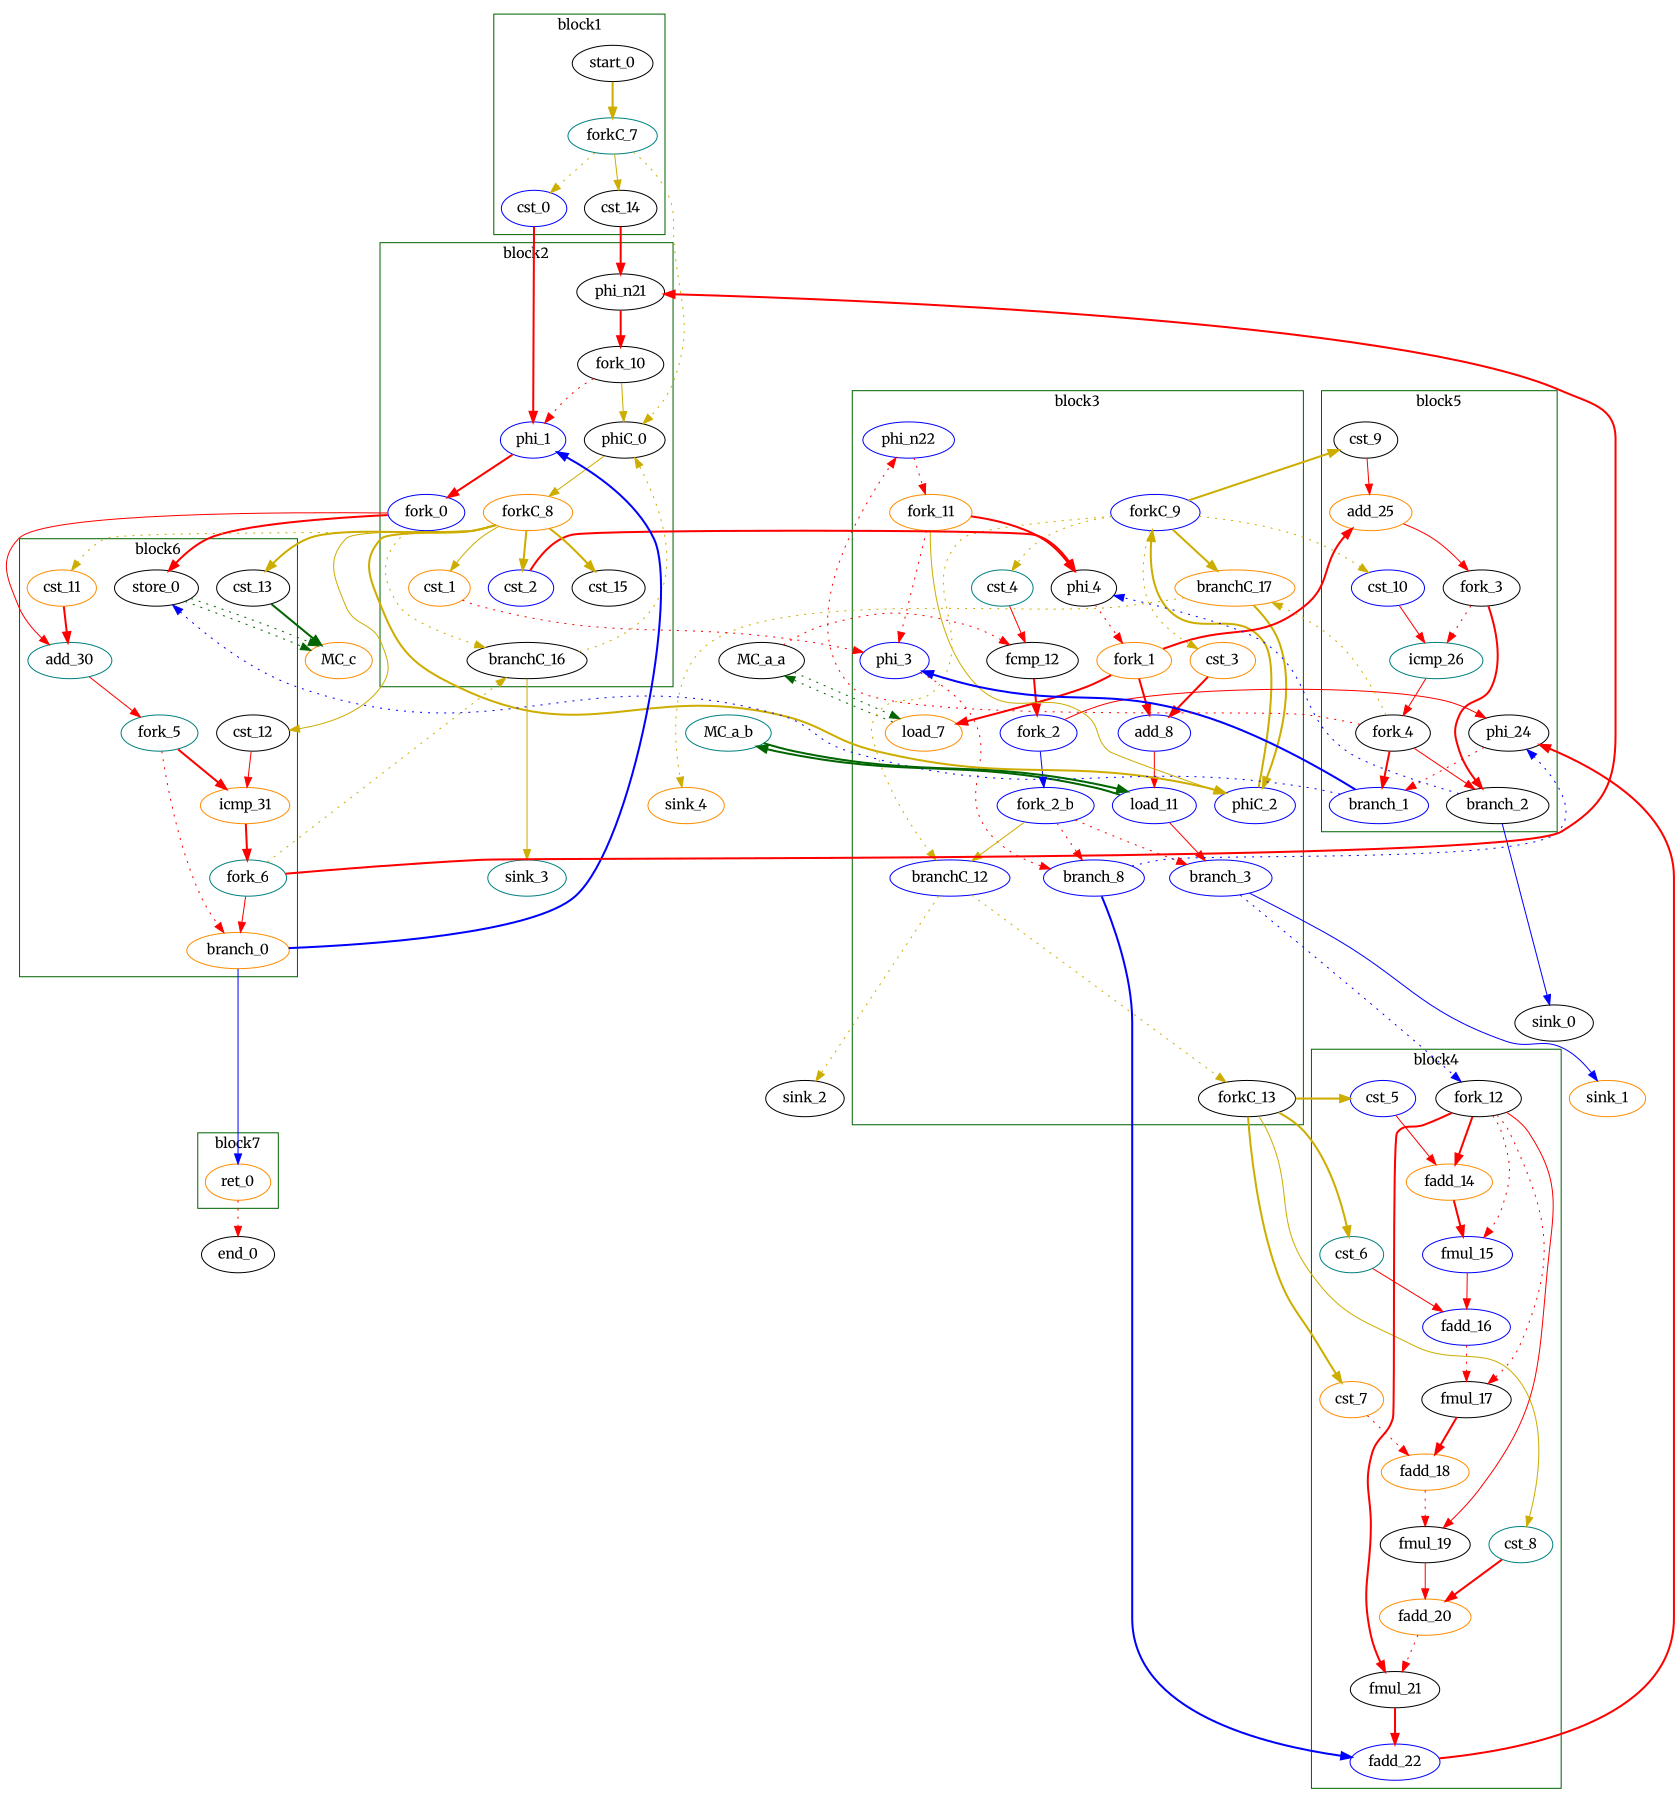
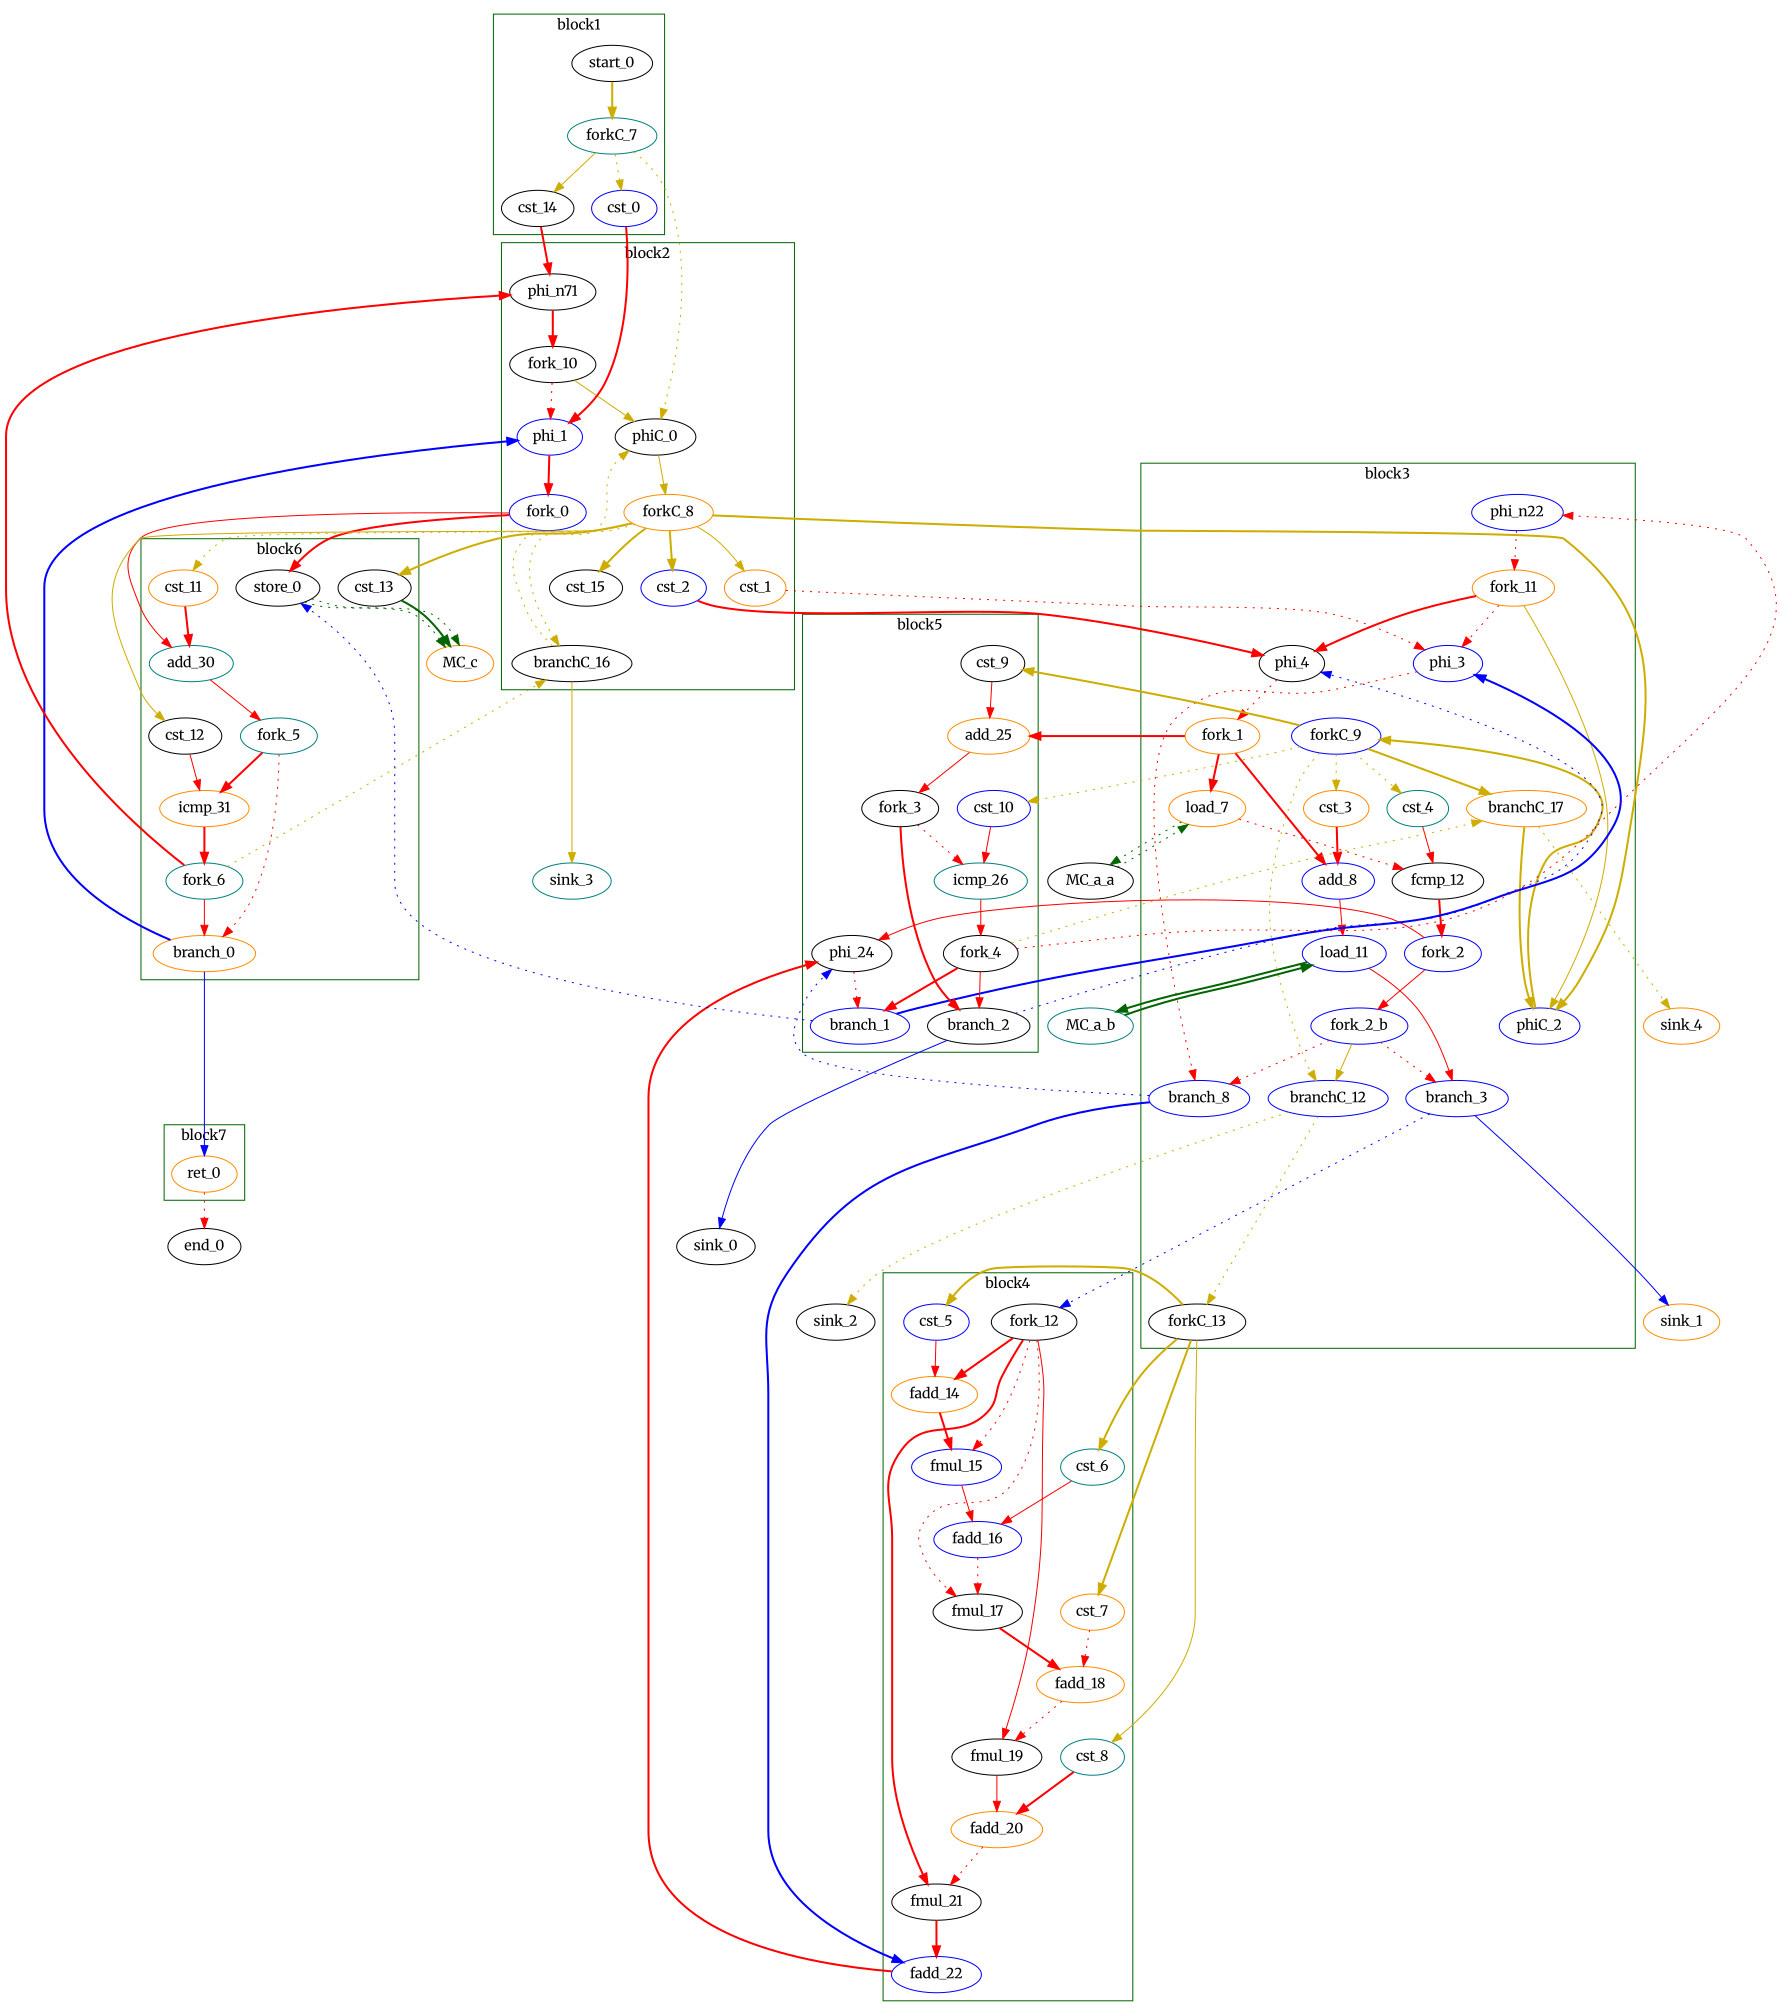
node "phi_n21": label "phi_n21" -> "phi_n71"
edge "MC_a_a" -> "fcmp_12": now "load_7" -> "fcmp_12"
edge "fork_2" -> "fork_2_b": color blue -> red
